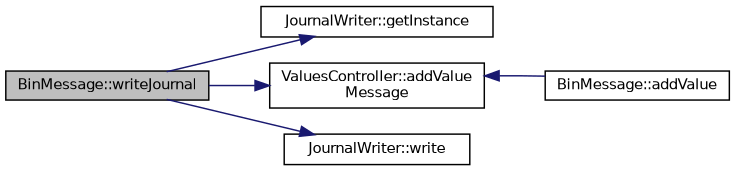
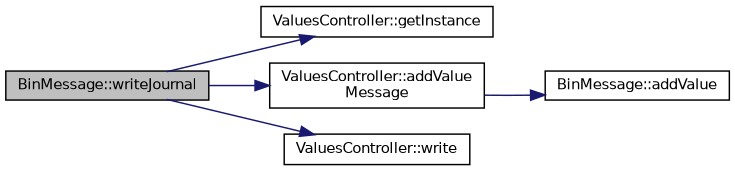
node "JournalWriter::getInstance": label "JournalWriter::getInstance" -> "ValuesController::getInstance"
edge "BinMessage::addValue" -> "ValuesController::addValue Message": reversed
node "JournalWriter::write": label "JournalWriter::write" -> "ValuesController::write"
